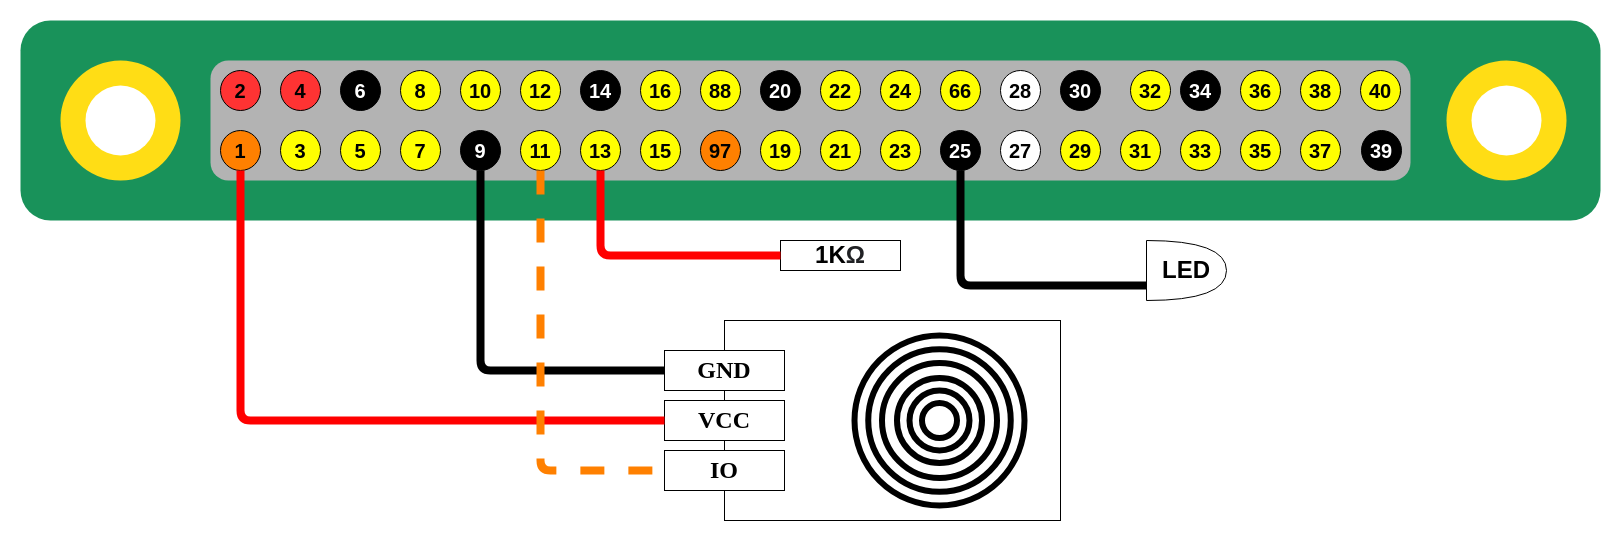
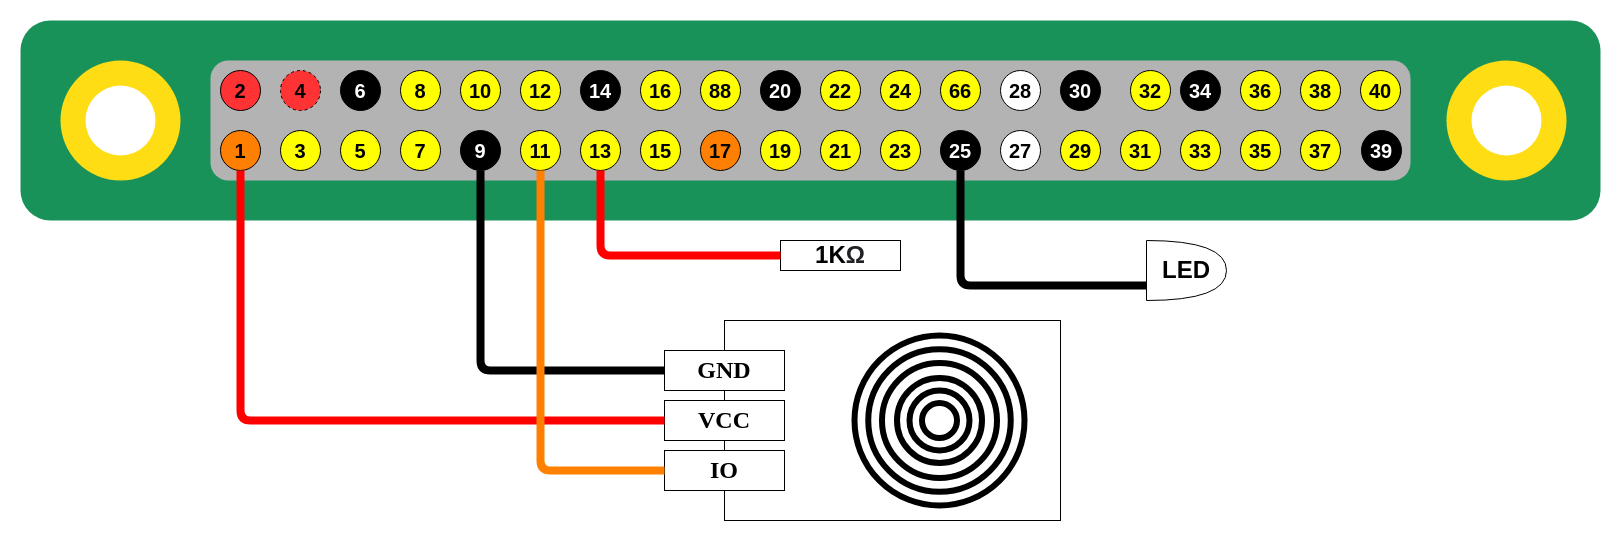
node "4": style solid -> dashed
node "97": label "97" -> "17"
edge "11" -- "IO": style dashed -> solid
